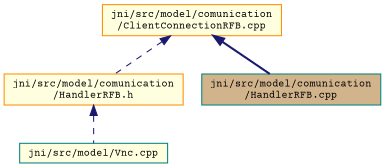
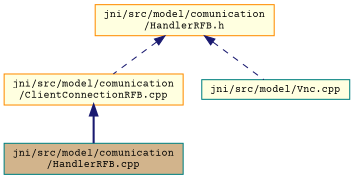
edge "jni/src/model/comunication /HandlerRFB.h" -> "jni/src/model/comunication /ClientConnectionRFB.cpp": reversed
